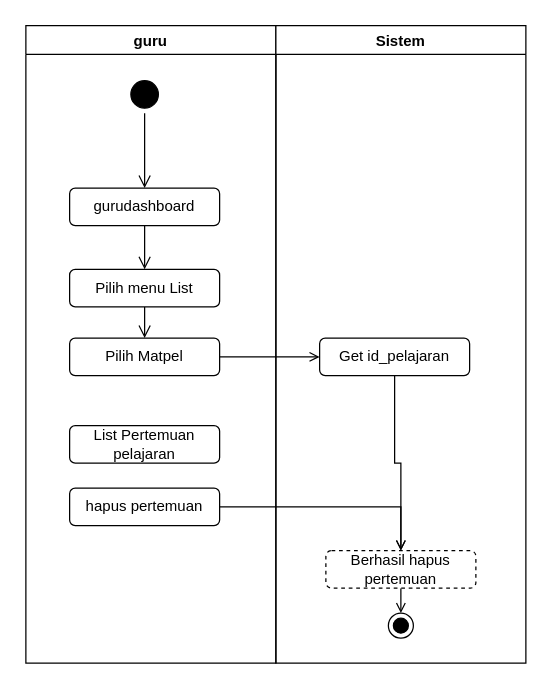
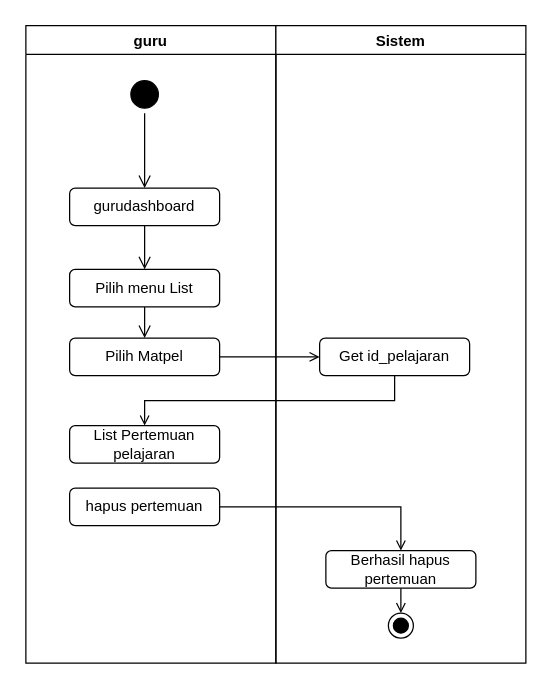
edge "Get id_pelajaran" -> "Berhasil hapus pertemuan": now "Get id_pelajaran" -> "List Pertemuan pelajaran"
node "Berhasil hapus pertemuan": style dashed -> solid
